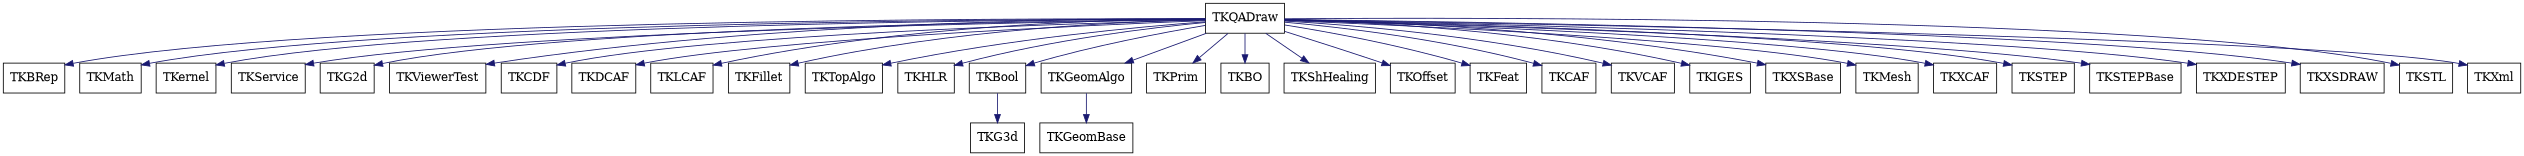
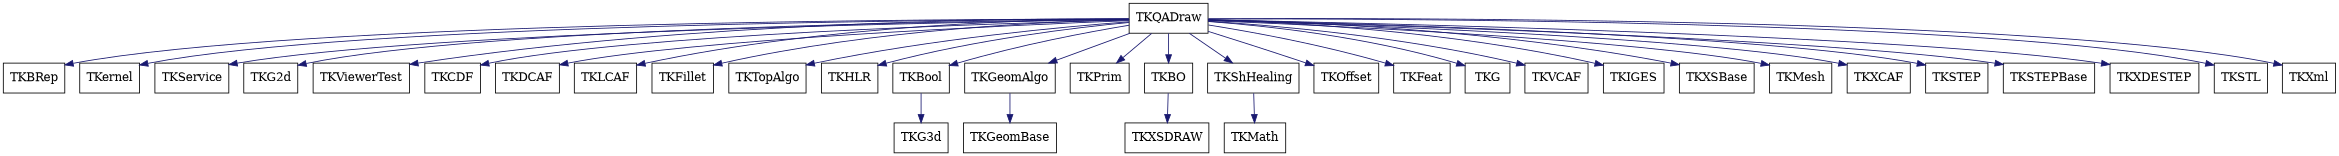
edge "TKQADraw" -> "TKMath": now "TKShHealing" -> "TKMath"
edge "TKQADraw" -> "TKXSDRAW": now "TKBO" -> "TKXSDRAW"
node "TKCAF": label "TKCAF" -> "TKG"
